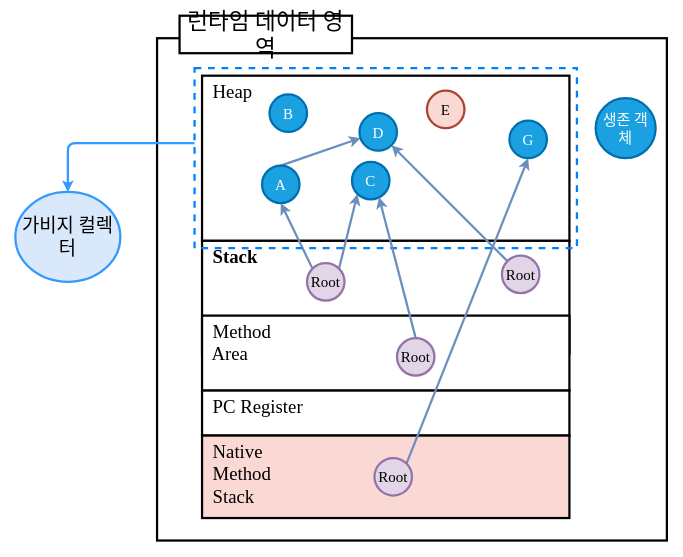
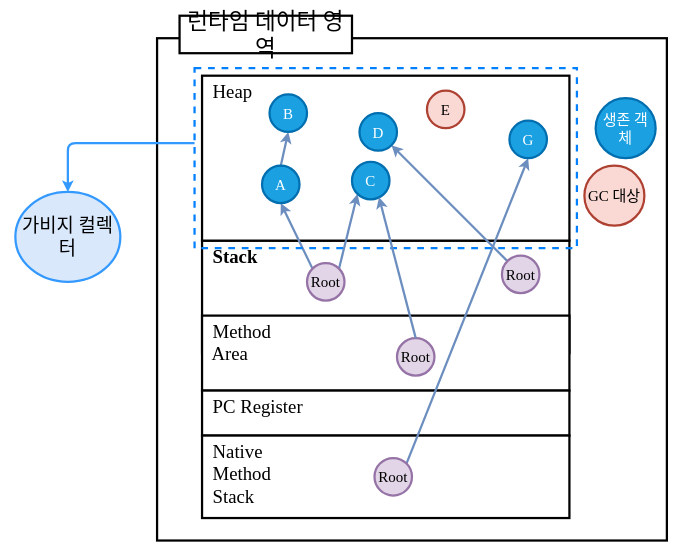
edge "A" -> "D": now "A" -> "B"
node "GC 대상": added
node "Native Method Stack": fillcolor #fad9d5 -> #ffffff
